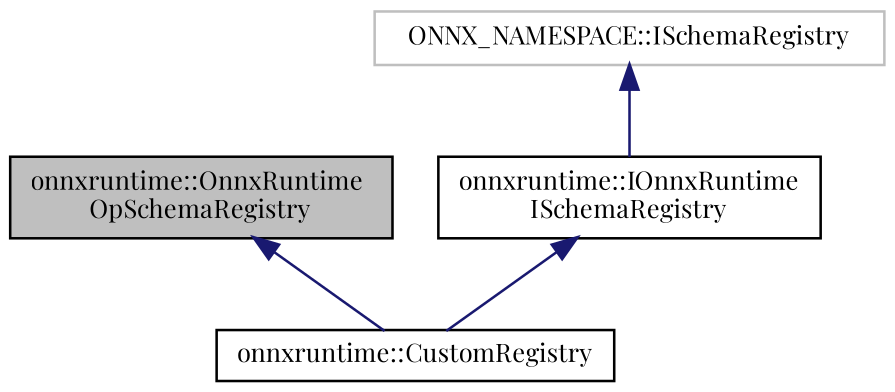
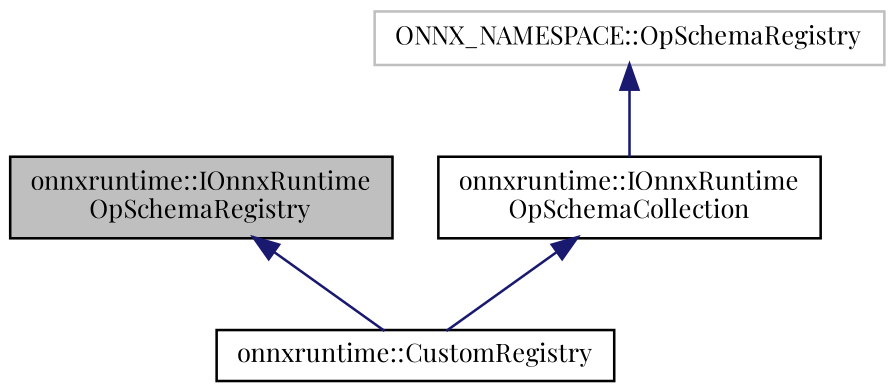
node "ONNX_NAMESPACE::ISchemaRegistry": label "ONNX_NAMESPACE::ISchemaRegistry" -> "ONNX_NAMESPACE::OpSchemaRegistry"
node "onnxruntime::OnnxRuntime OpSchemaRegistry": label "onnxruntime::OnnxRuntime OpSchemaRegistry" -> "onnxruntime::IOnnxRuntime OpSchemaRegistry"
node "onnxruntime::IOnnxRuntime ISchemaRegistry": label "onnxruntime::IOnnxRuntime ISchemaRegistry" -> "onnxruntime::IOnnxRuntime OpSchemaCollection"
